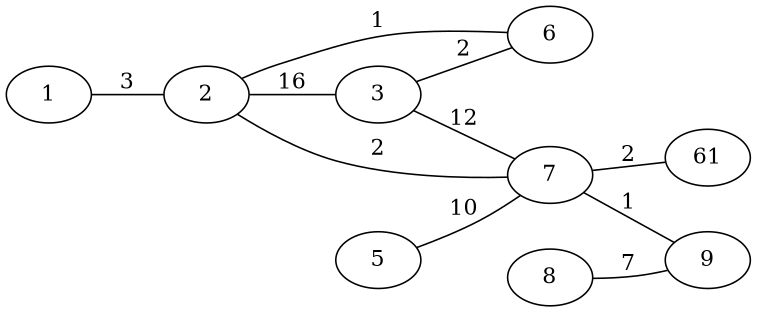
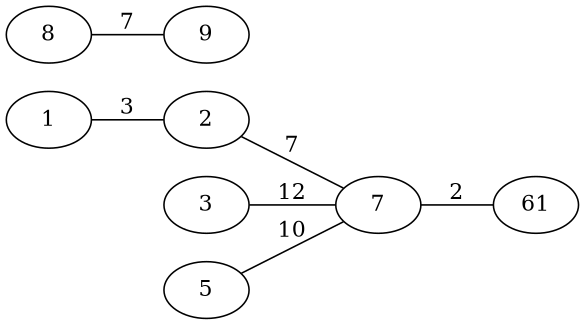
node "6": removed
edge "2" -- "3": removed, label "16"
edge "2" -- "7": label "2" -> "7"
edge "7" -- "9": removed, label "1"
